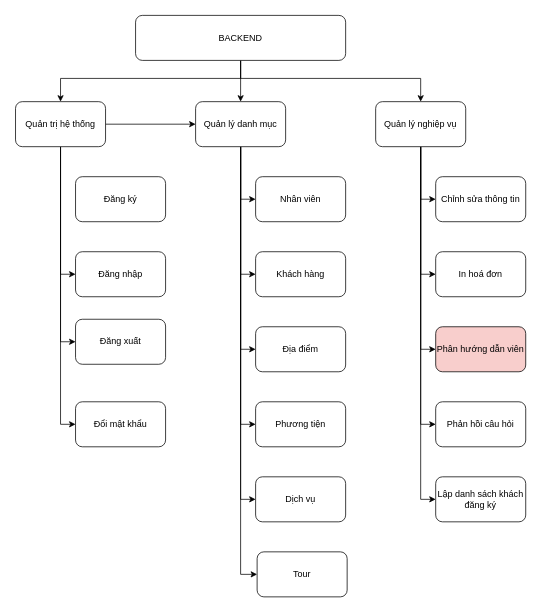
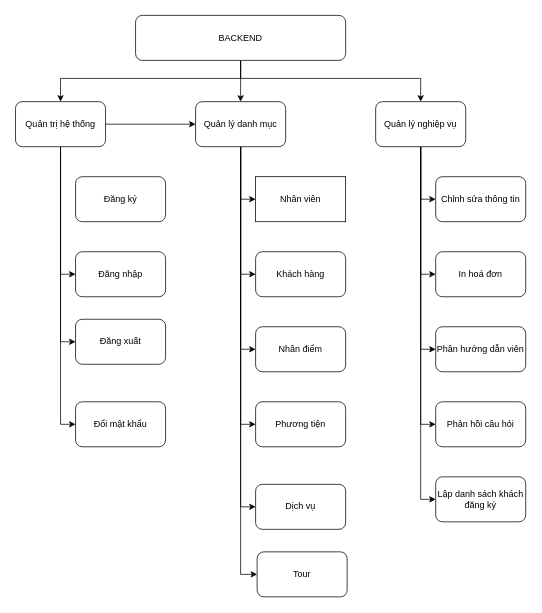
node "Nhân viên": shape rounded rectangle -> rectangle
node "Địa điểm": label "Địa điểm" -> "Nhân điểm"
node "Phân hướng dẫn viên": fillcolor #f8cecc -> #ffffff
node "Dịch vụ": moved (300, 499) -> (300, 507)
